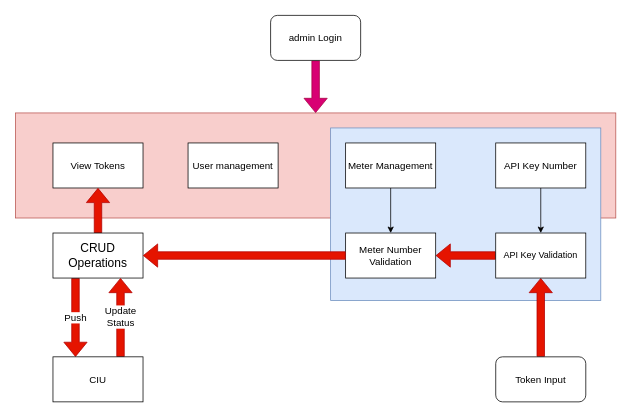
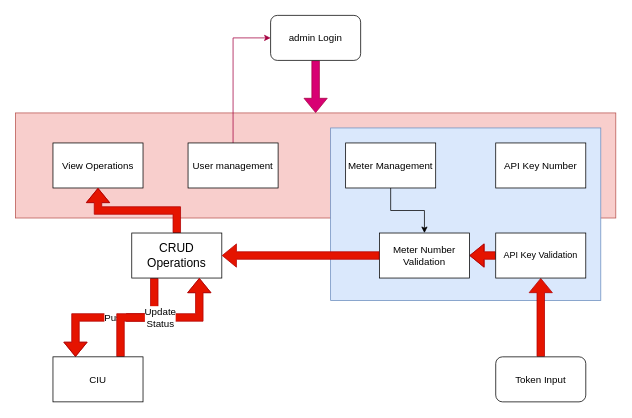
edge "User management" -> "admin Login": added
node "View Tokens": label "View Tokens" -> "View Operations"
edge "API Key Number" -> "API Key Validation": removed
node "CRUD Operations": moved (98, 255) -> (177, 255)
node "Meter Number Validation": moved (390, 255) -> (424, 255)
